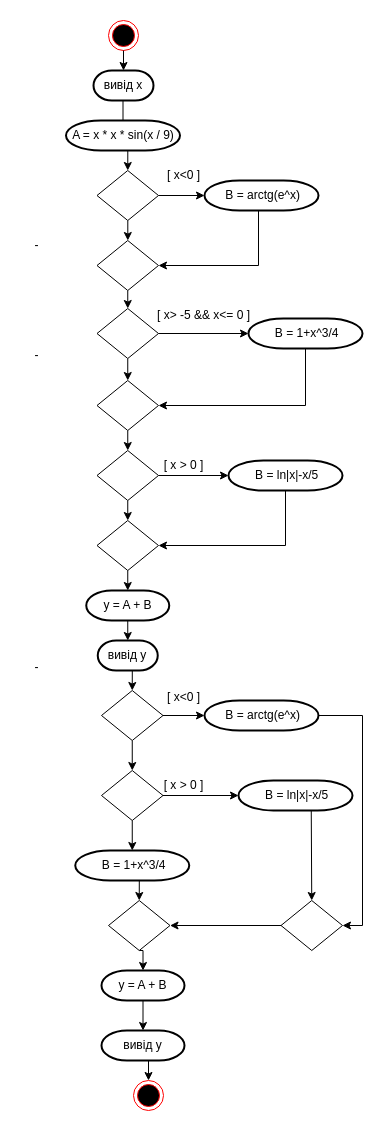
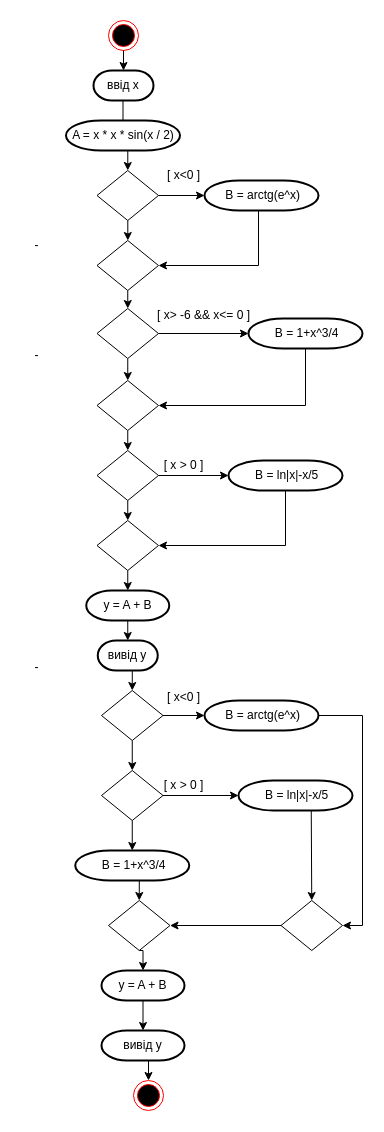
node "вивід х": label "вивід х" -> "ввід х"
node "A = x * x * sin(x / 9)": label "A = x * x * sin(x / 9)" -> "A = x * x * sin(x / 2)"
node "[ x> -5 && x<= 0 ]": label "[ x> -5 && x<= 0 ]" -> "[ x> -6 && x<= 0 ]"
